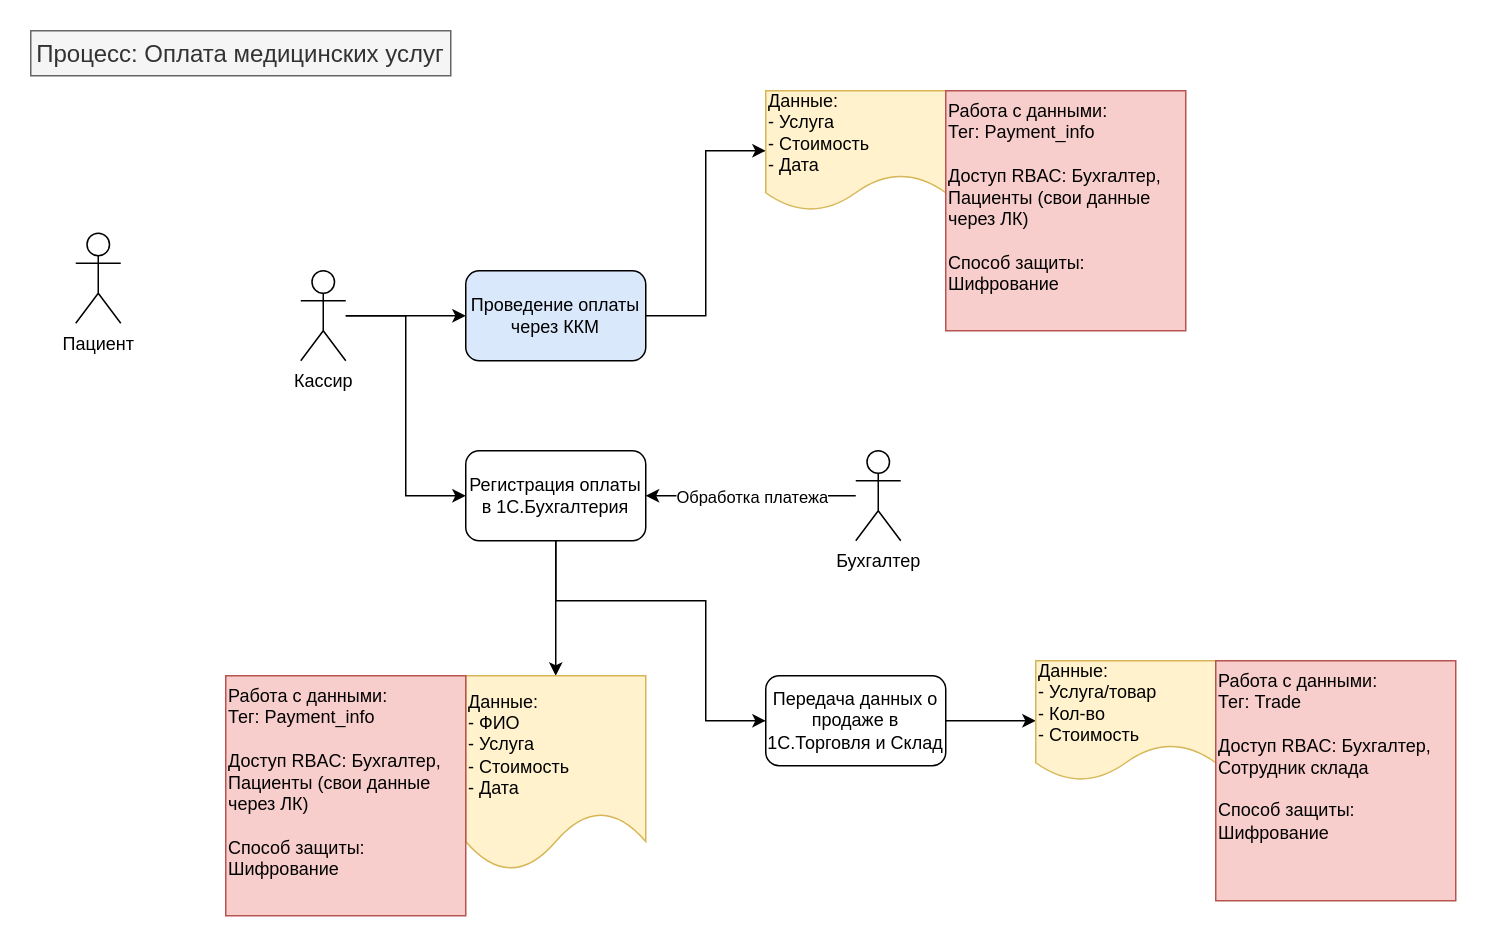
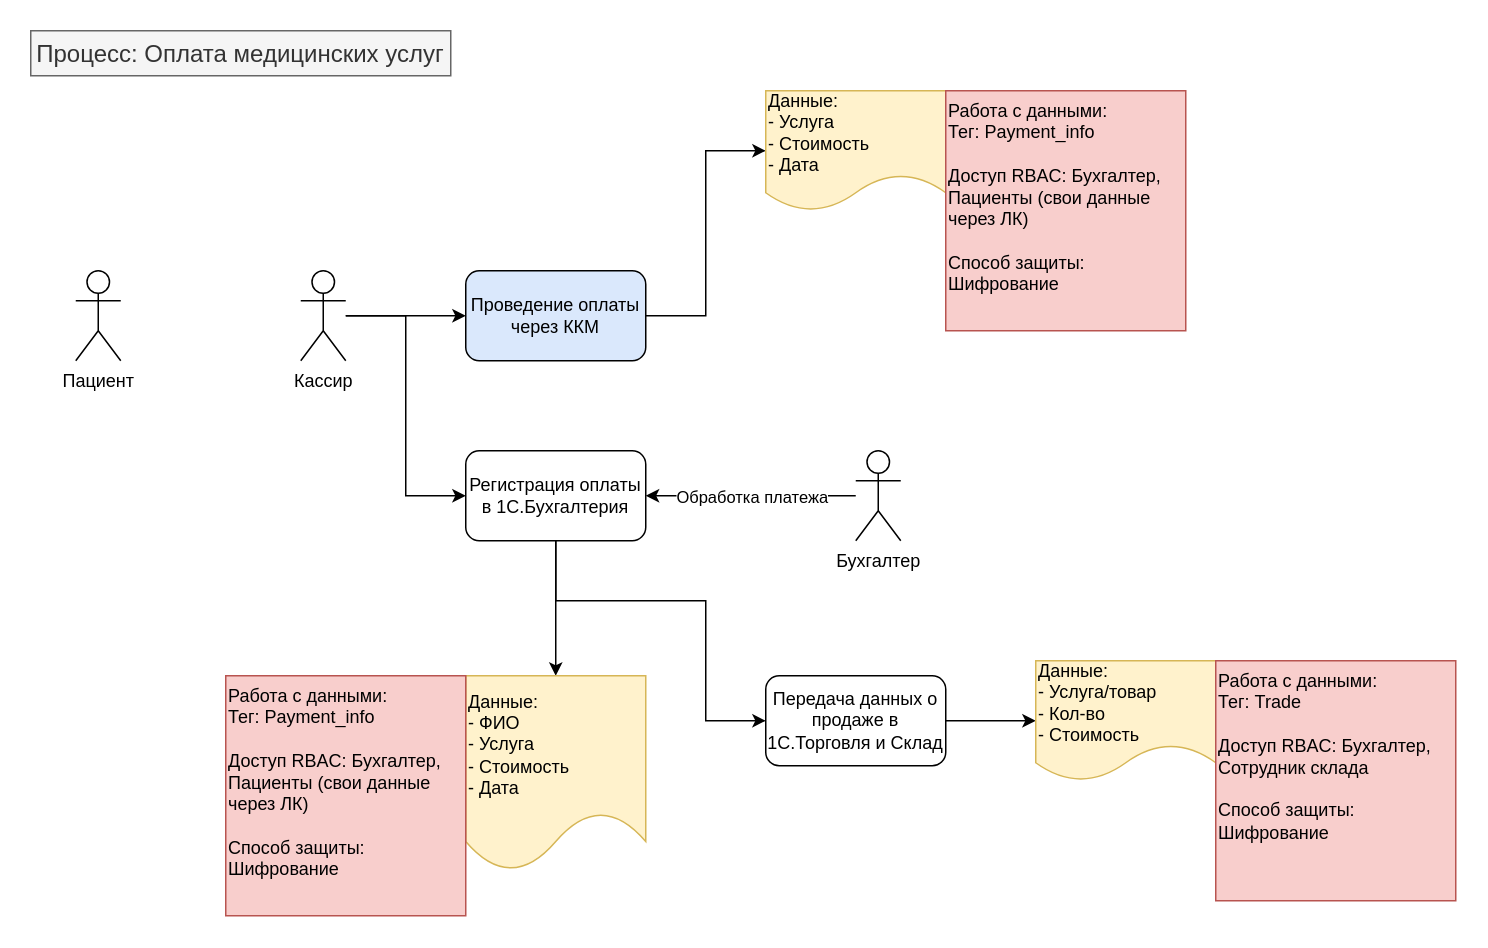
node "Пациент": moved (98, 278) -> (98, 316)
